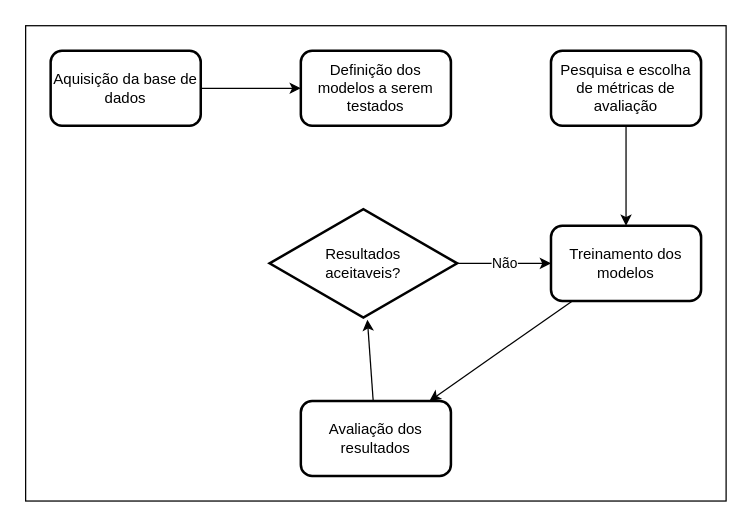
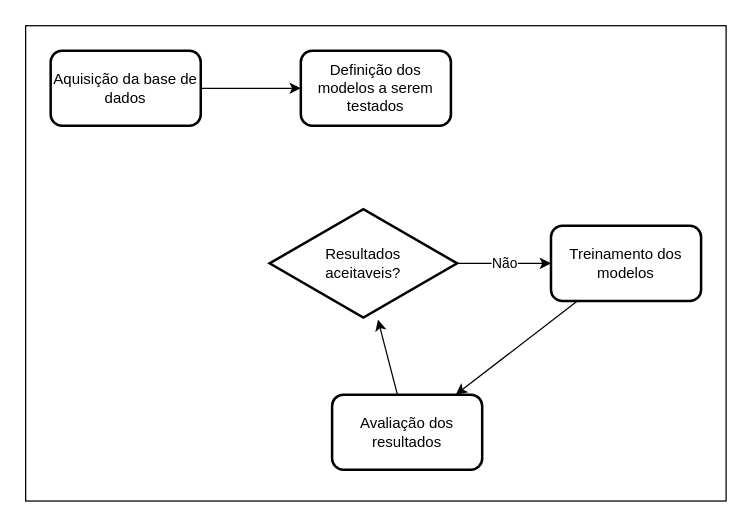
node "Pesquisa e escolha de métricas de avaliação": removed
edge "Pesquisa e escolha de métricas de avaliação" -> "Treinamento dos modelos": removed
node "Avaliação dos resultados": moved (376, 438) -> (407, 432)
